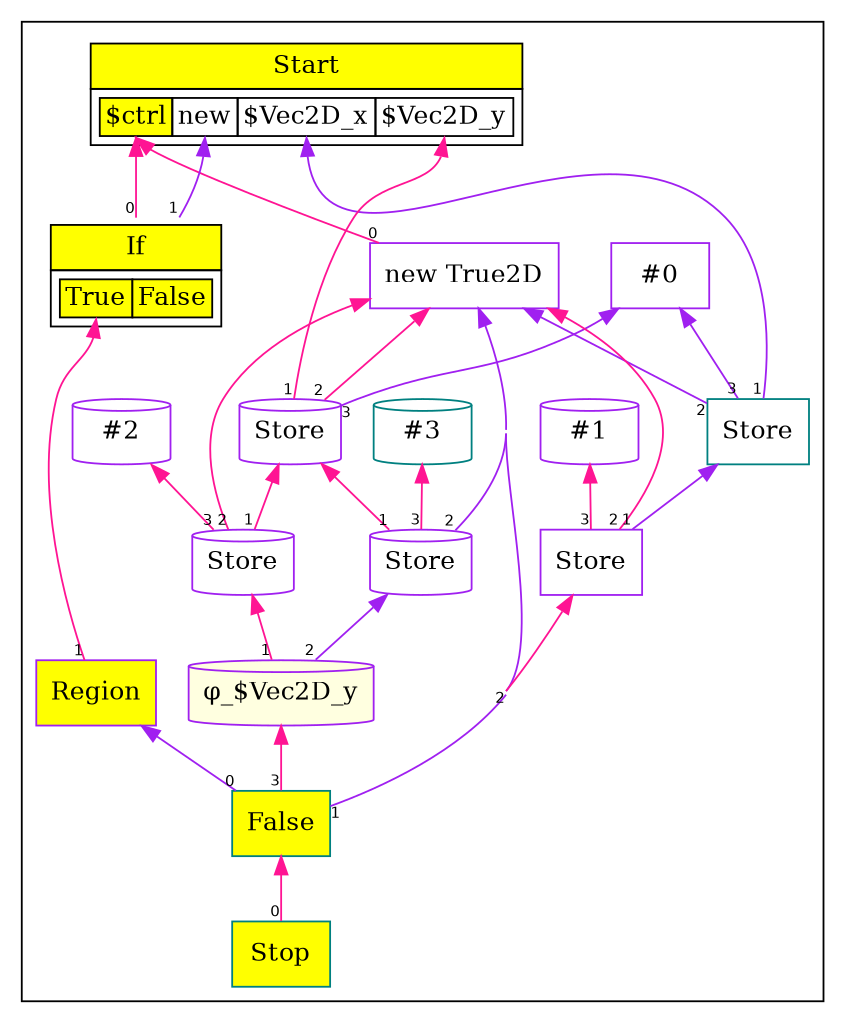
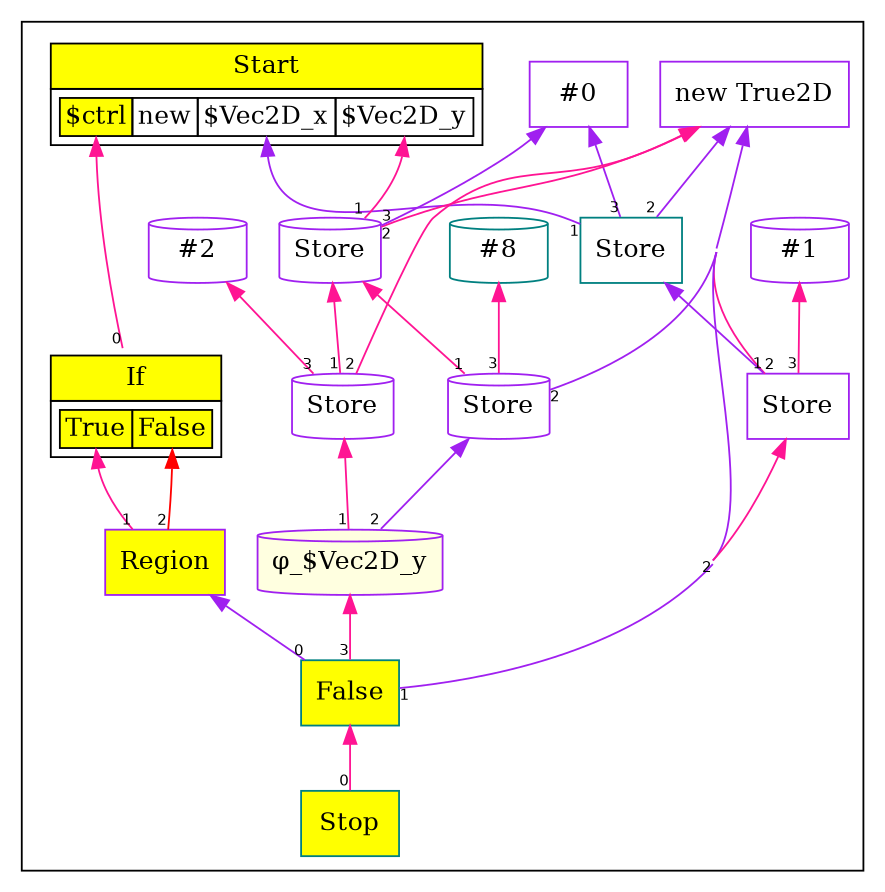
edge "new True2D" -> "Start": removed
node "#3": label "#3" -> "#8"
